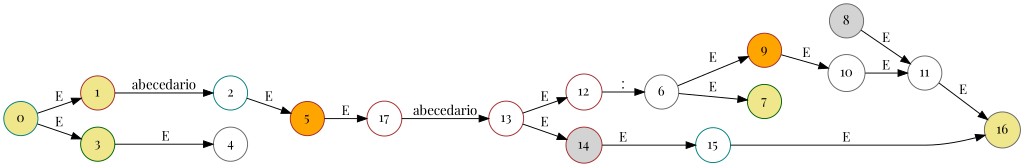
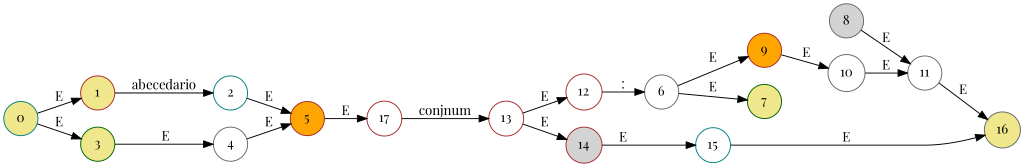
edge "17" -> "13": label "abecedario" -> "conjnum"
edge "4" -> "5": added, label "E"
